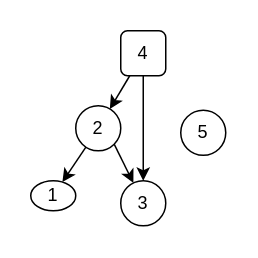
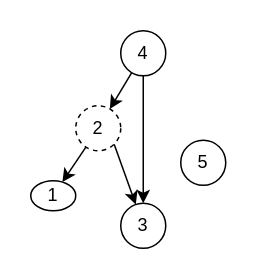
node "4": shape rounded rectangle -> ellipse
node "2": style solid -> dashed
node "5": moved (203, 133) -> (203, 163)
node "3": moved (143, 203) -> (143, 226)
